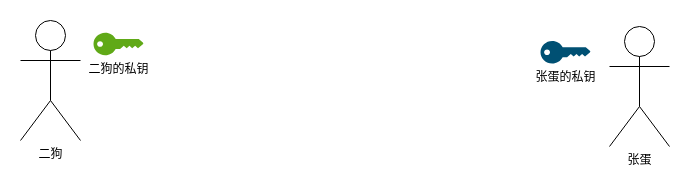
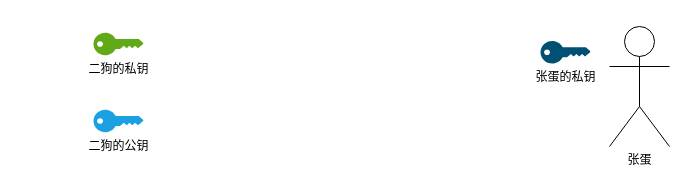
node "二狗": removed
node "二狗的公钥": added
